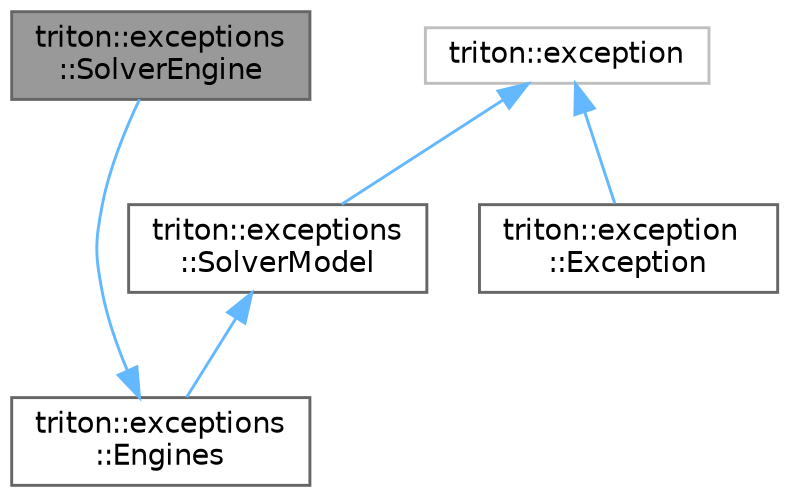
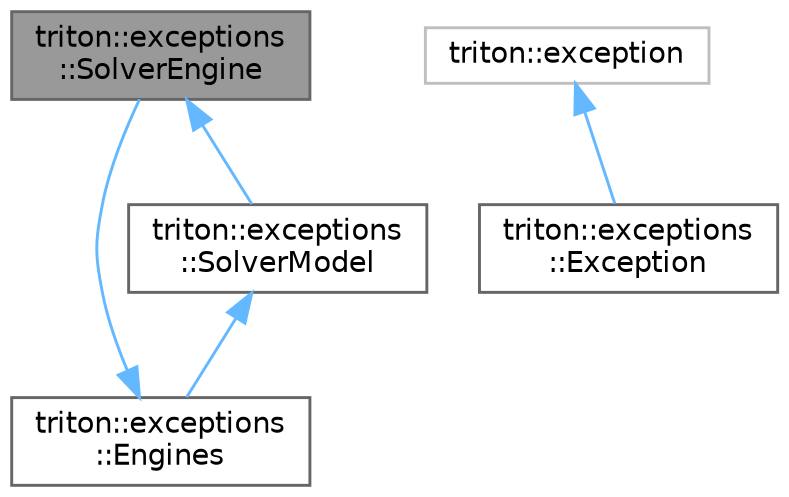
edge "triton::exceptions ::SolverModel" -> "triton::exception": now "triton::exceptions ::SolverModel" -> "triton::exceptions ::SolverEngine"
node "triton::exception ::Exception": label "triton::exception ::Exception" -> "triton::exceptions ::Exception"
